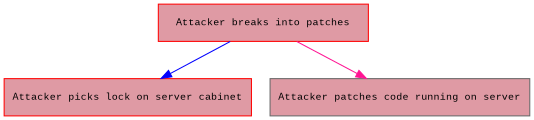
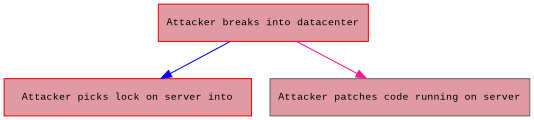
node "Attacker breaks into patches": label "Attacker breaks into patches" -> "Attacker breaks into datacenter"
node "Attacker picks lock on server cabinet": label "Attacker picks lock on server cabinet" -> "Attacker picks lock on server into"
